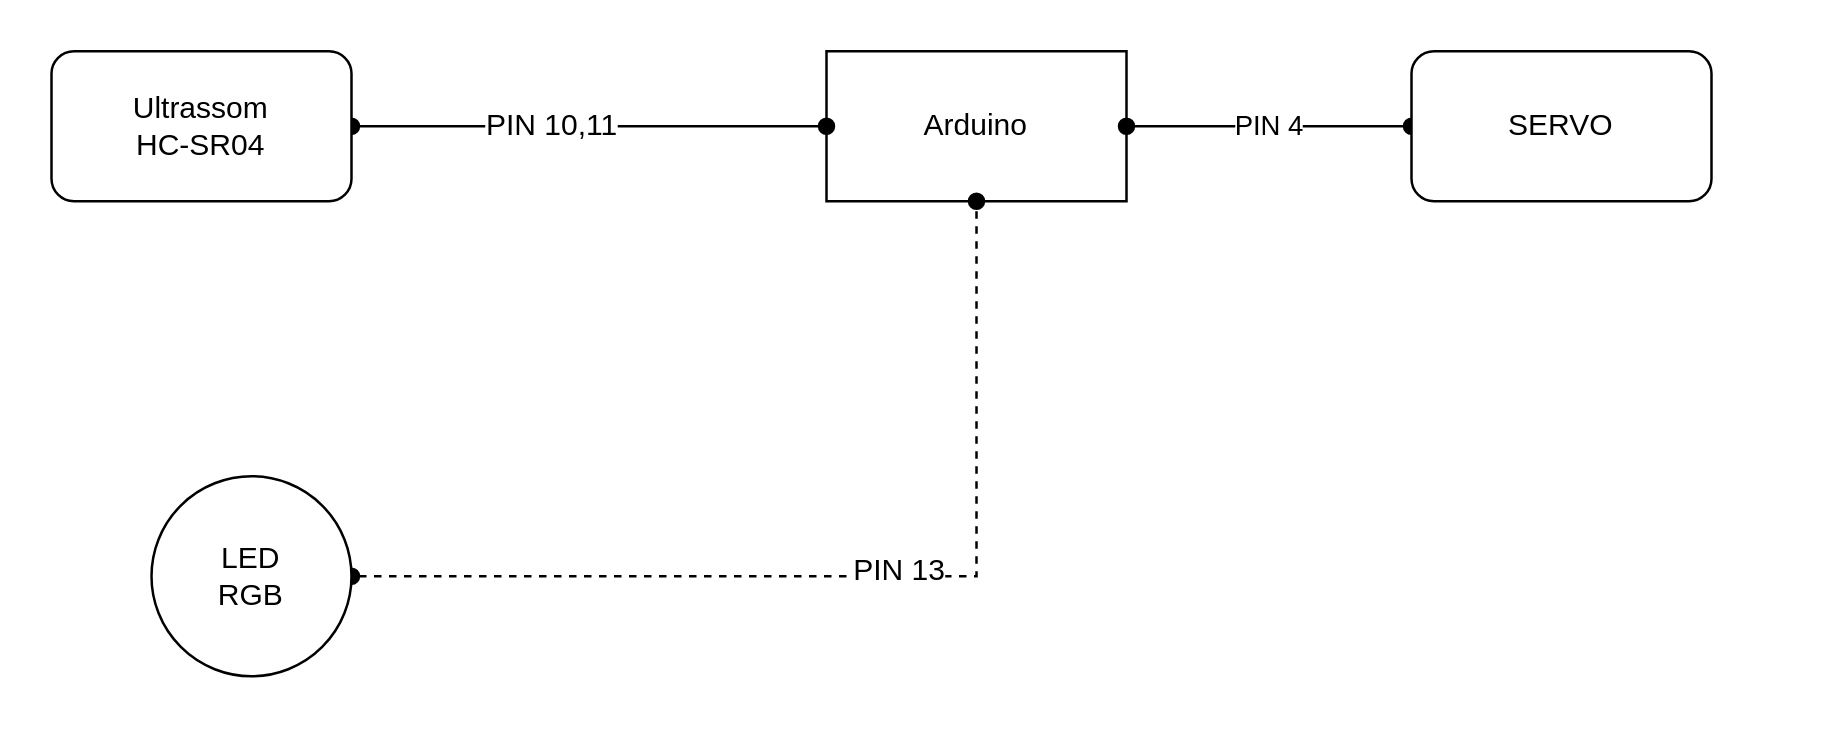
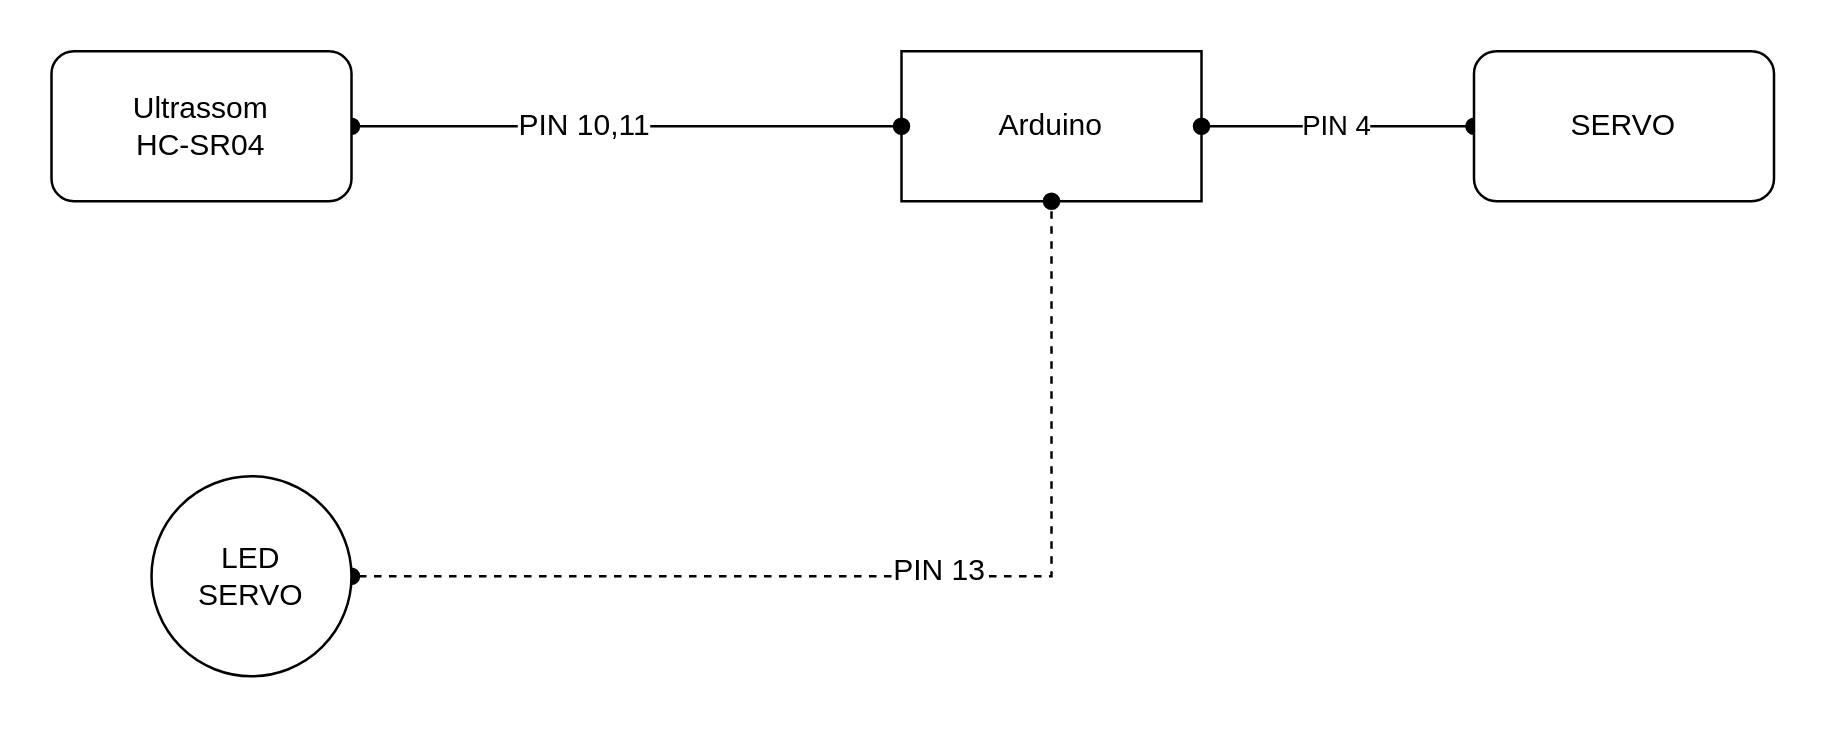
node "Arduino": moved (976, 126) -> (1051, 126)
node "SERVO": moved (1561, 126) -> (1624, 126)
node "LED RGB": label "LED RGB" -> "LED SERVO"
